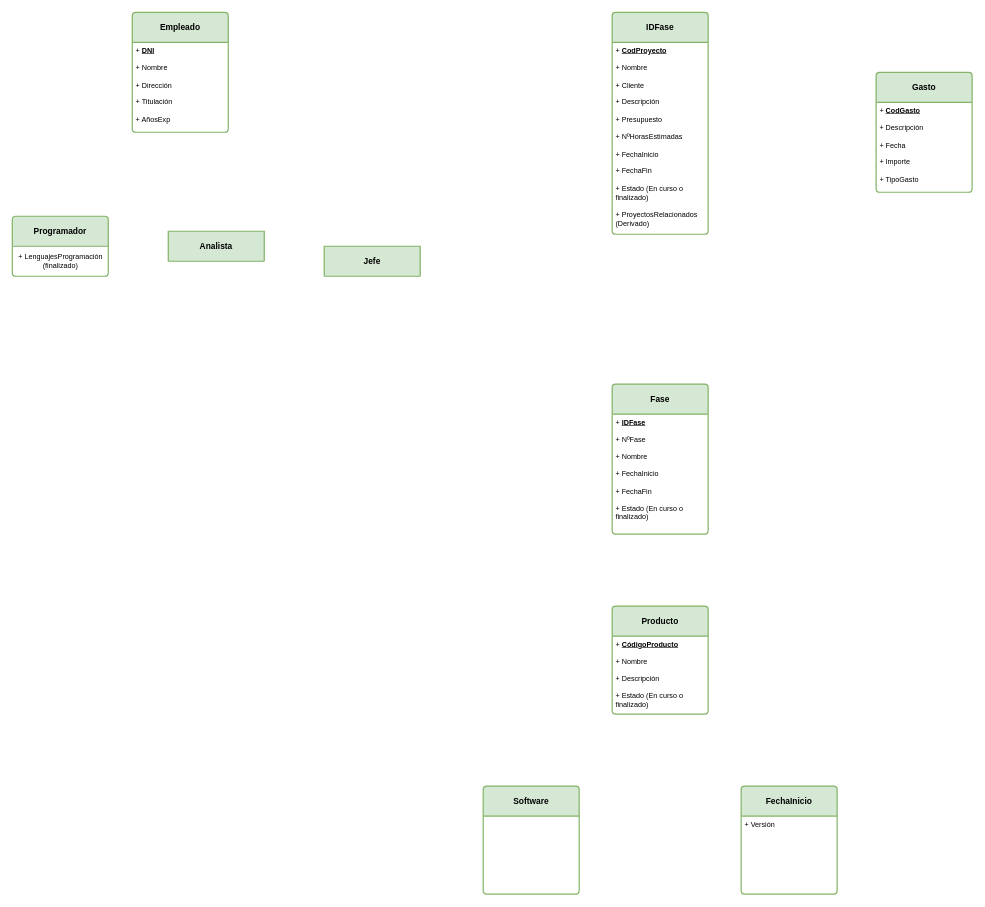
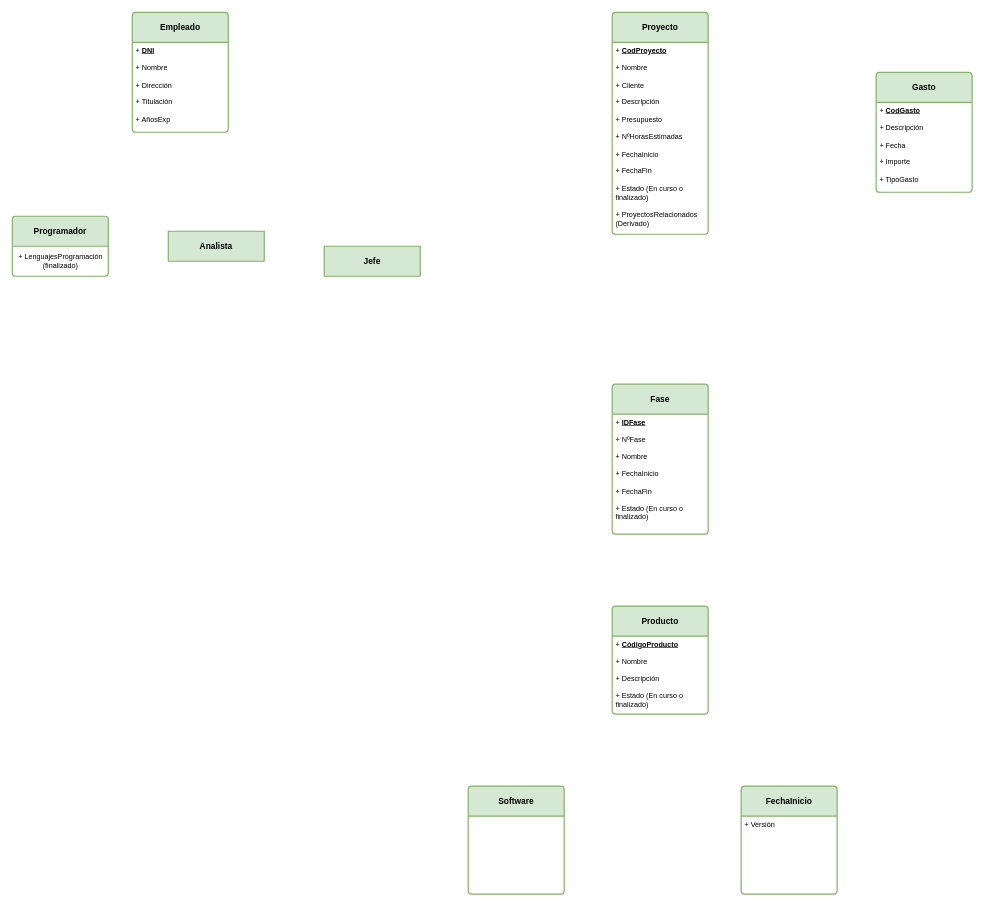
node "IDFase": label "IDFase" -> "Proyecto"
node "Software": moved (531, 840) -> (516, 840)
